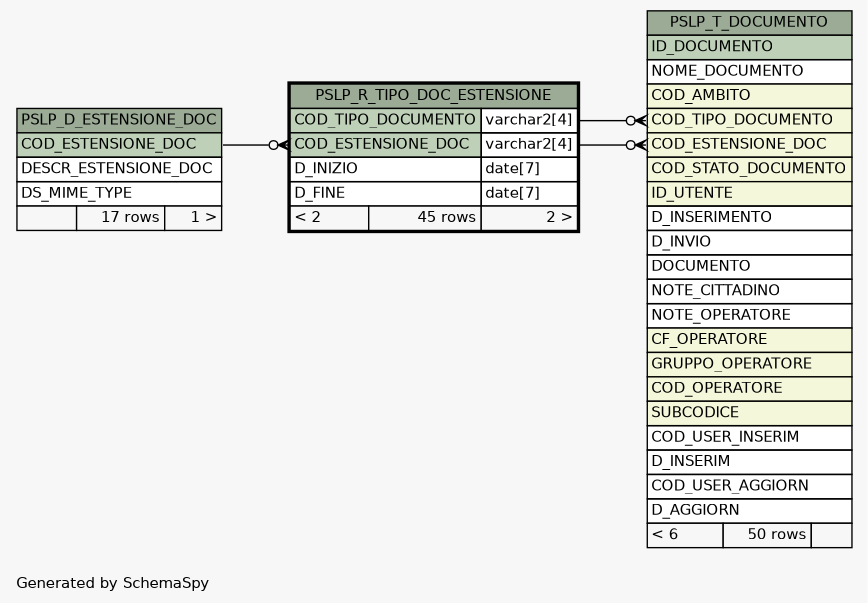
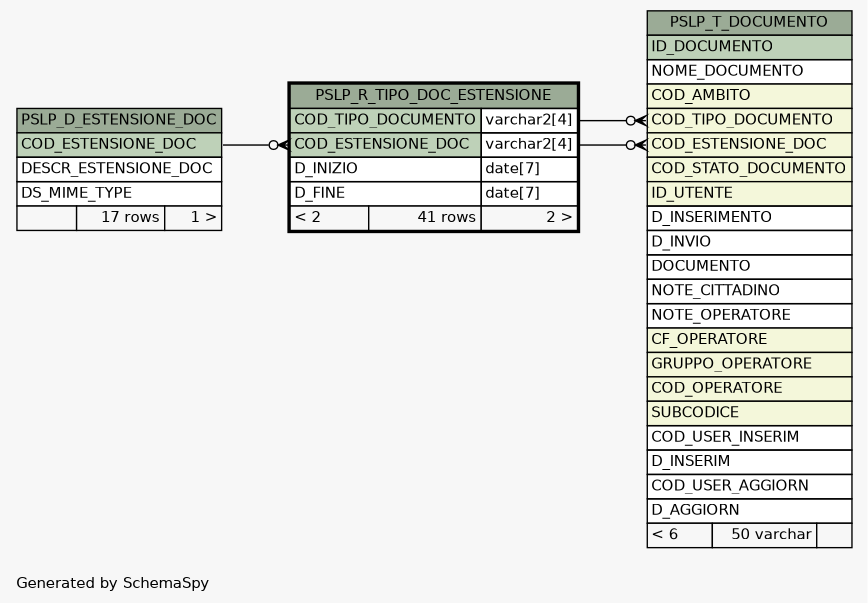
node "PSLP_R_TIPO_DOC_ESTENSIONE": text "45 rows" -> "41 rows"
node "PSLP_T_DOCUMENTO": text "50 rows" -> "50 varchar"
